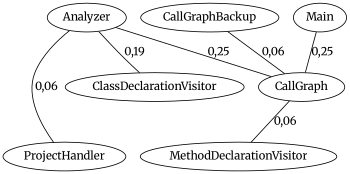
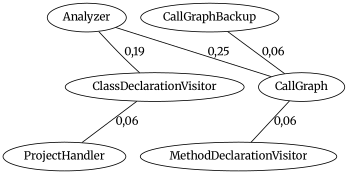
node "Main": removed
edge "Analyzer" -- "ProjectHandler": now "ClassDeclarationVisitor" -- "ProjectHandler"
